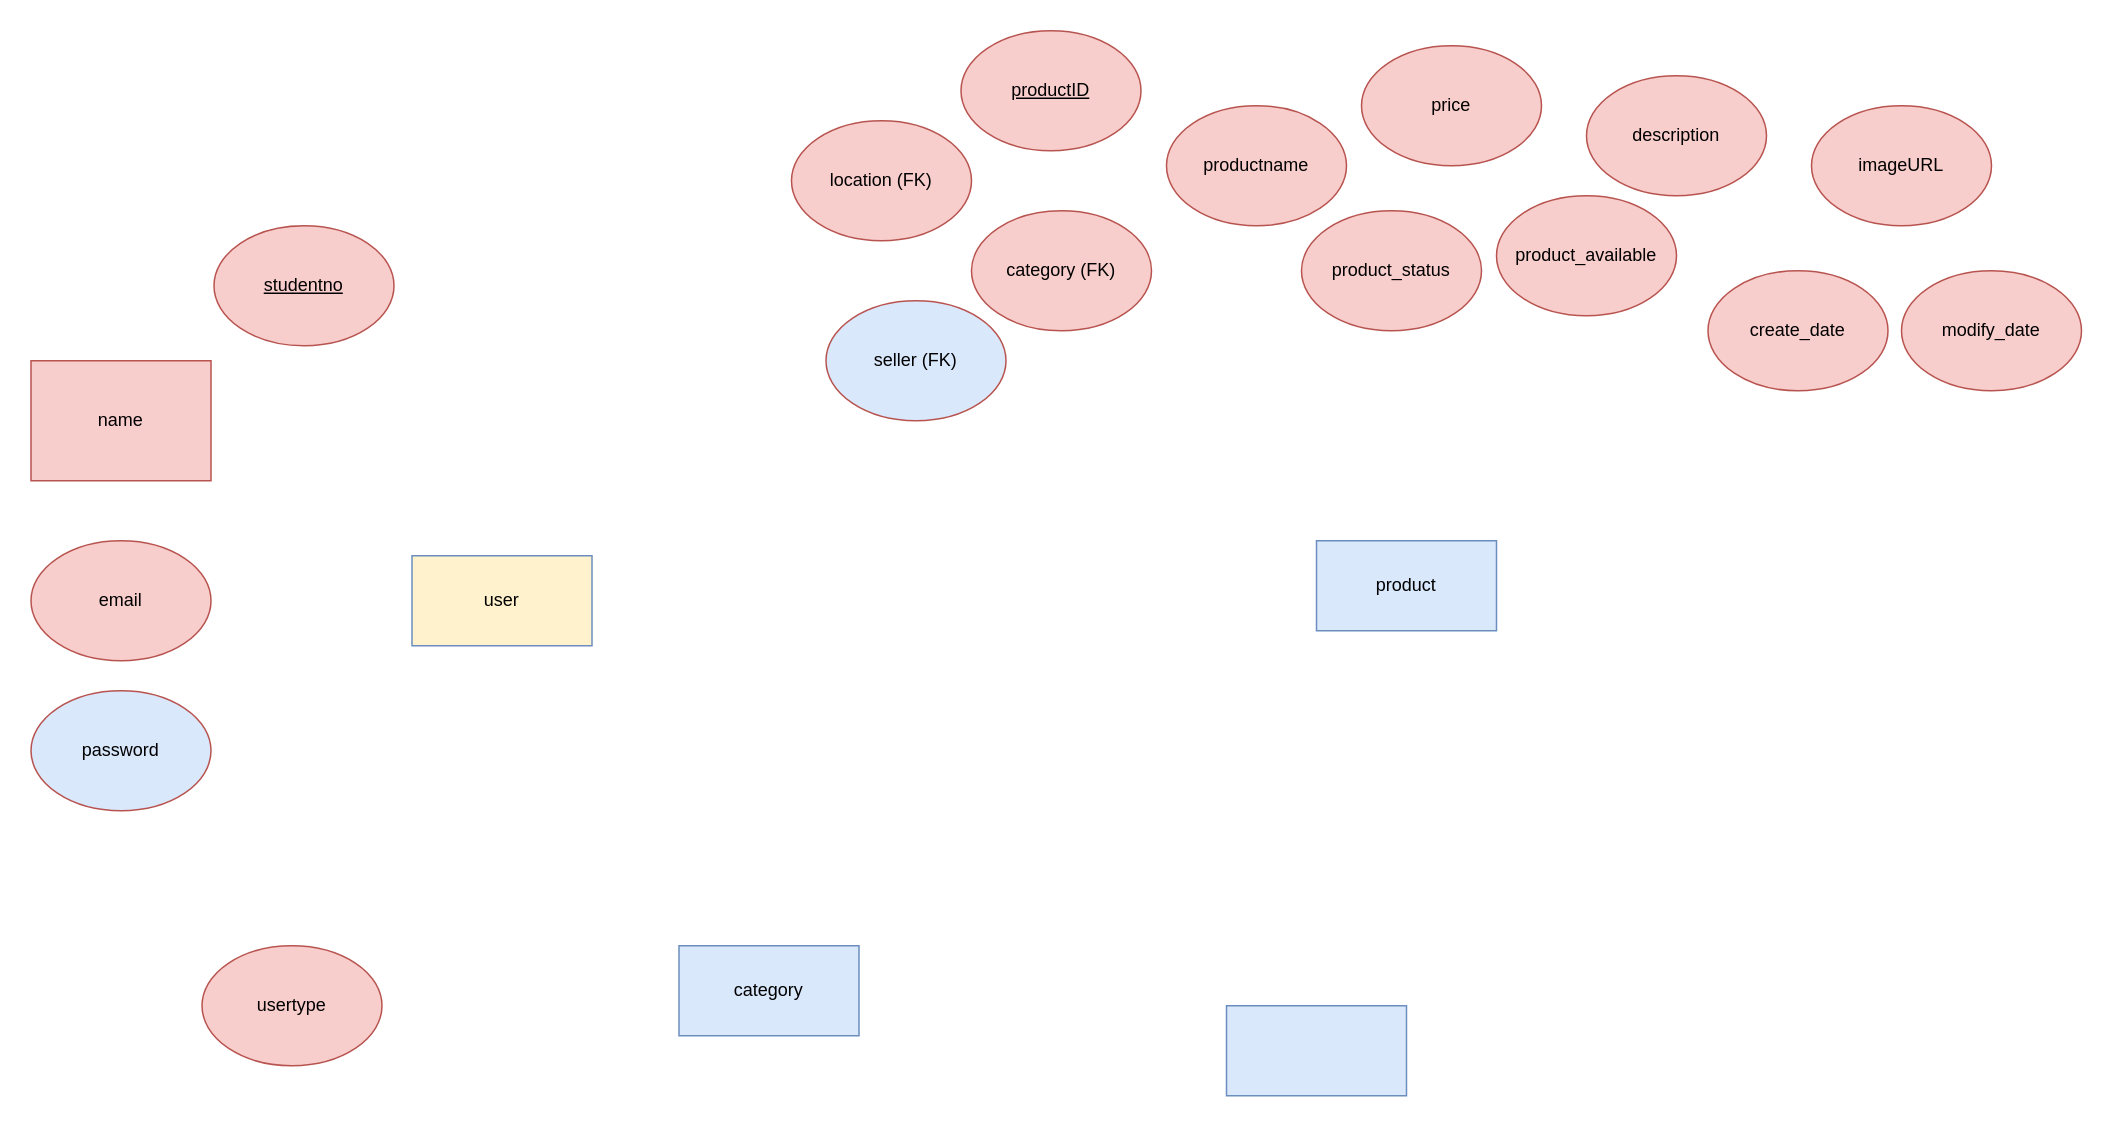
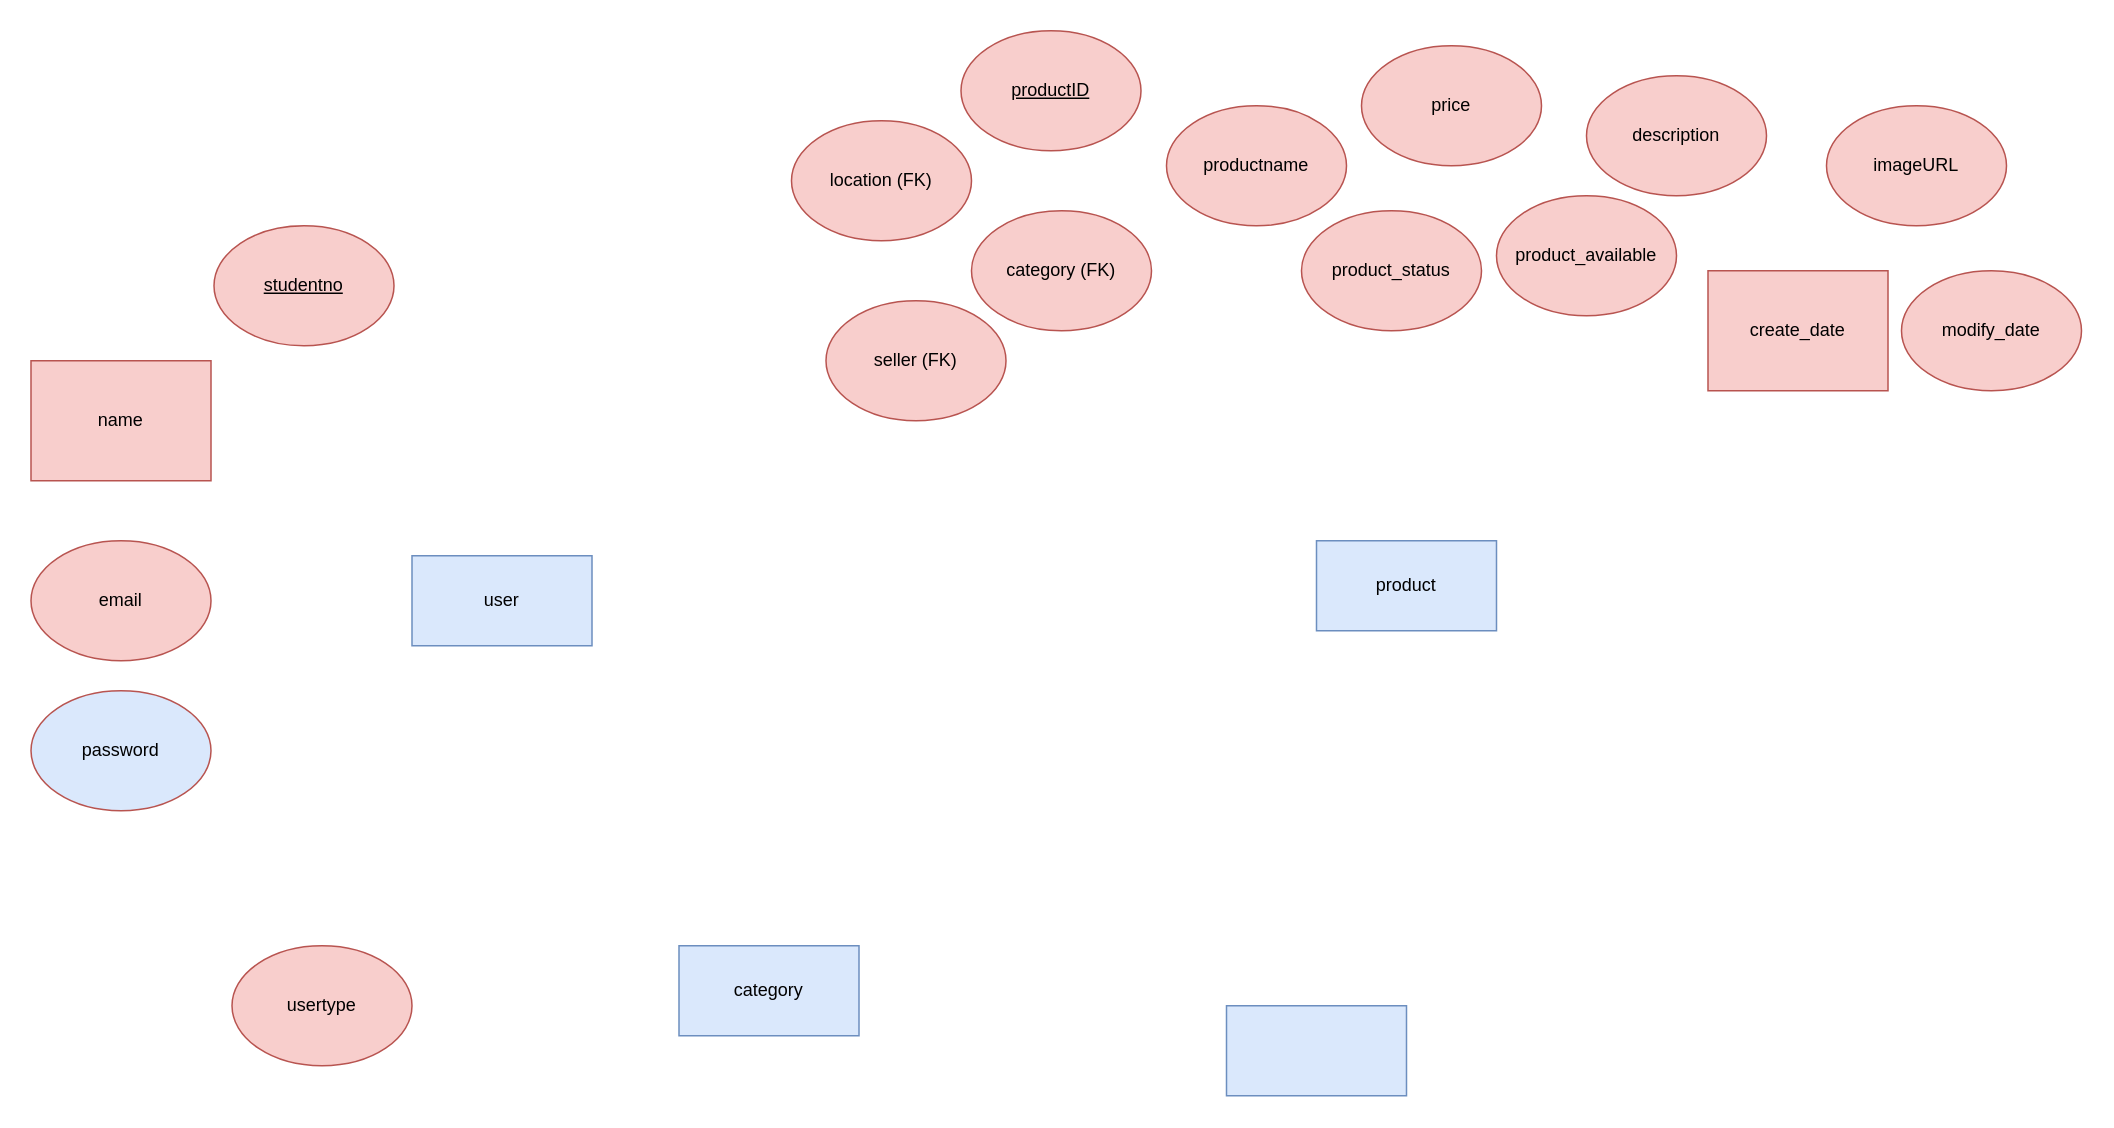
node "imageURL": moved (1901, 166) -> (1916, 166)
node "create_date": shape ellipse -> rectangle
node "seller (FK)": fillcolor #dae8fc -> #f8cecc
node "user": fillcolor #fff2cc -> #dae8fc
node "usertype": moved (292, 1006) -> (322, 1006)
